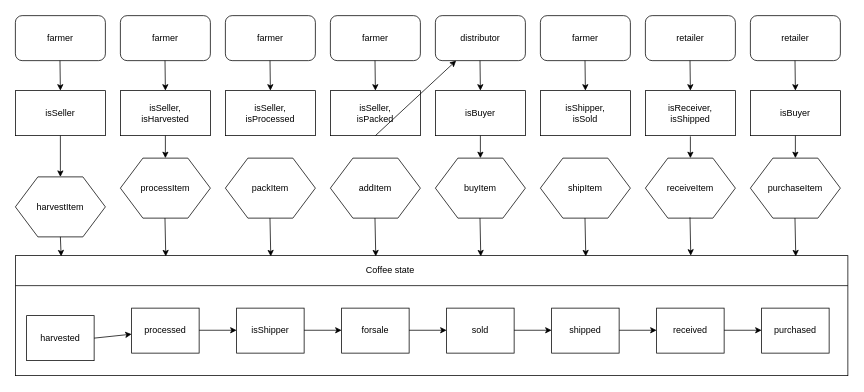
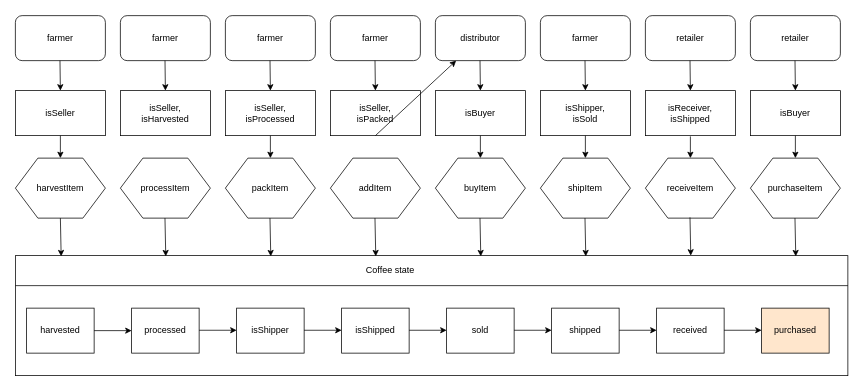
edge "isSeller, isHarvested" -> "processItem": removed
edge "isSeller, isProcessed" -> "packItem": added
edge "isShipper, isSold" -> "shipItem": added
node "harvestItem": moved (60, 207) -> (60, 188)
node "forsale": label "forsale" -> "isShipped"
node "purchased": fillcolor #ffffff -> #ffe6cc
node "harvested": moved (60, 338) -> (60, 330)
